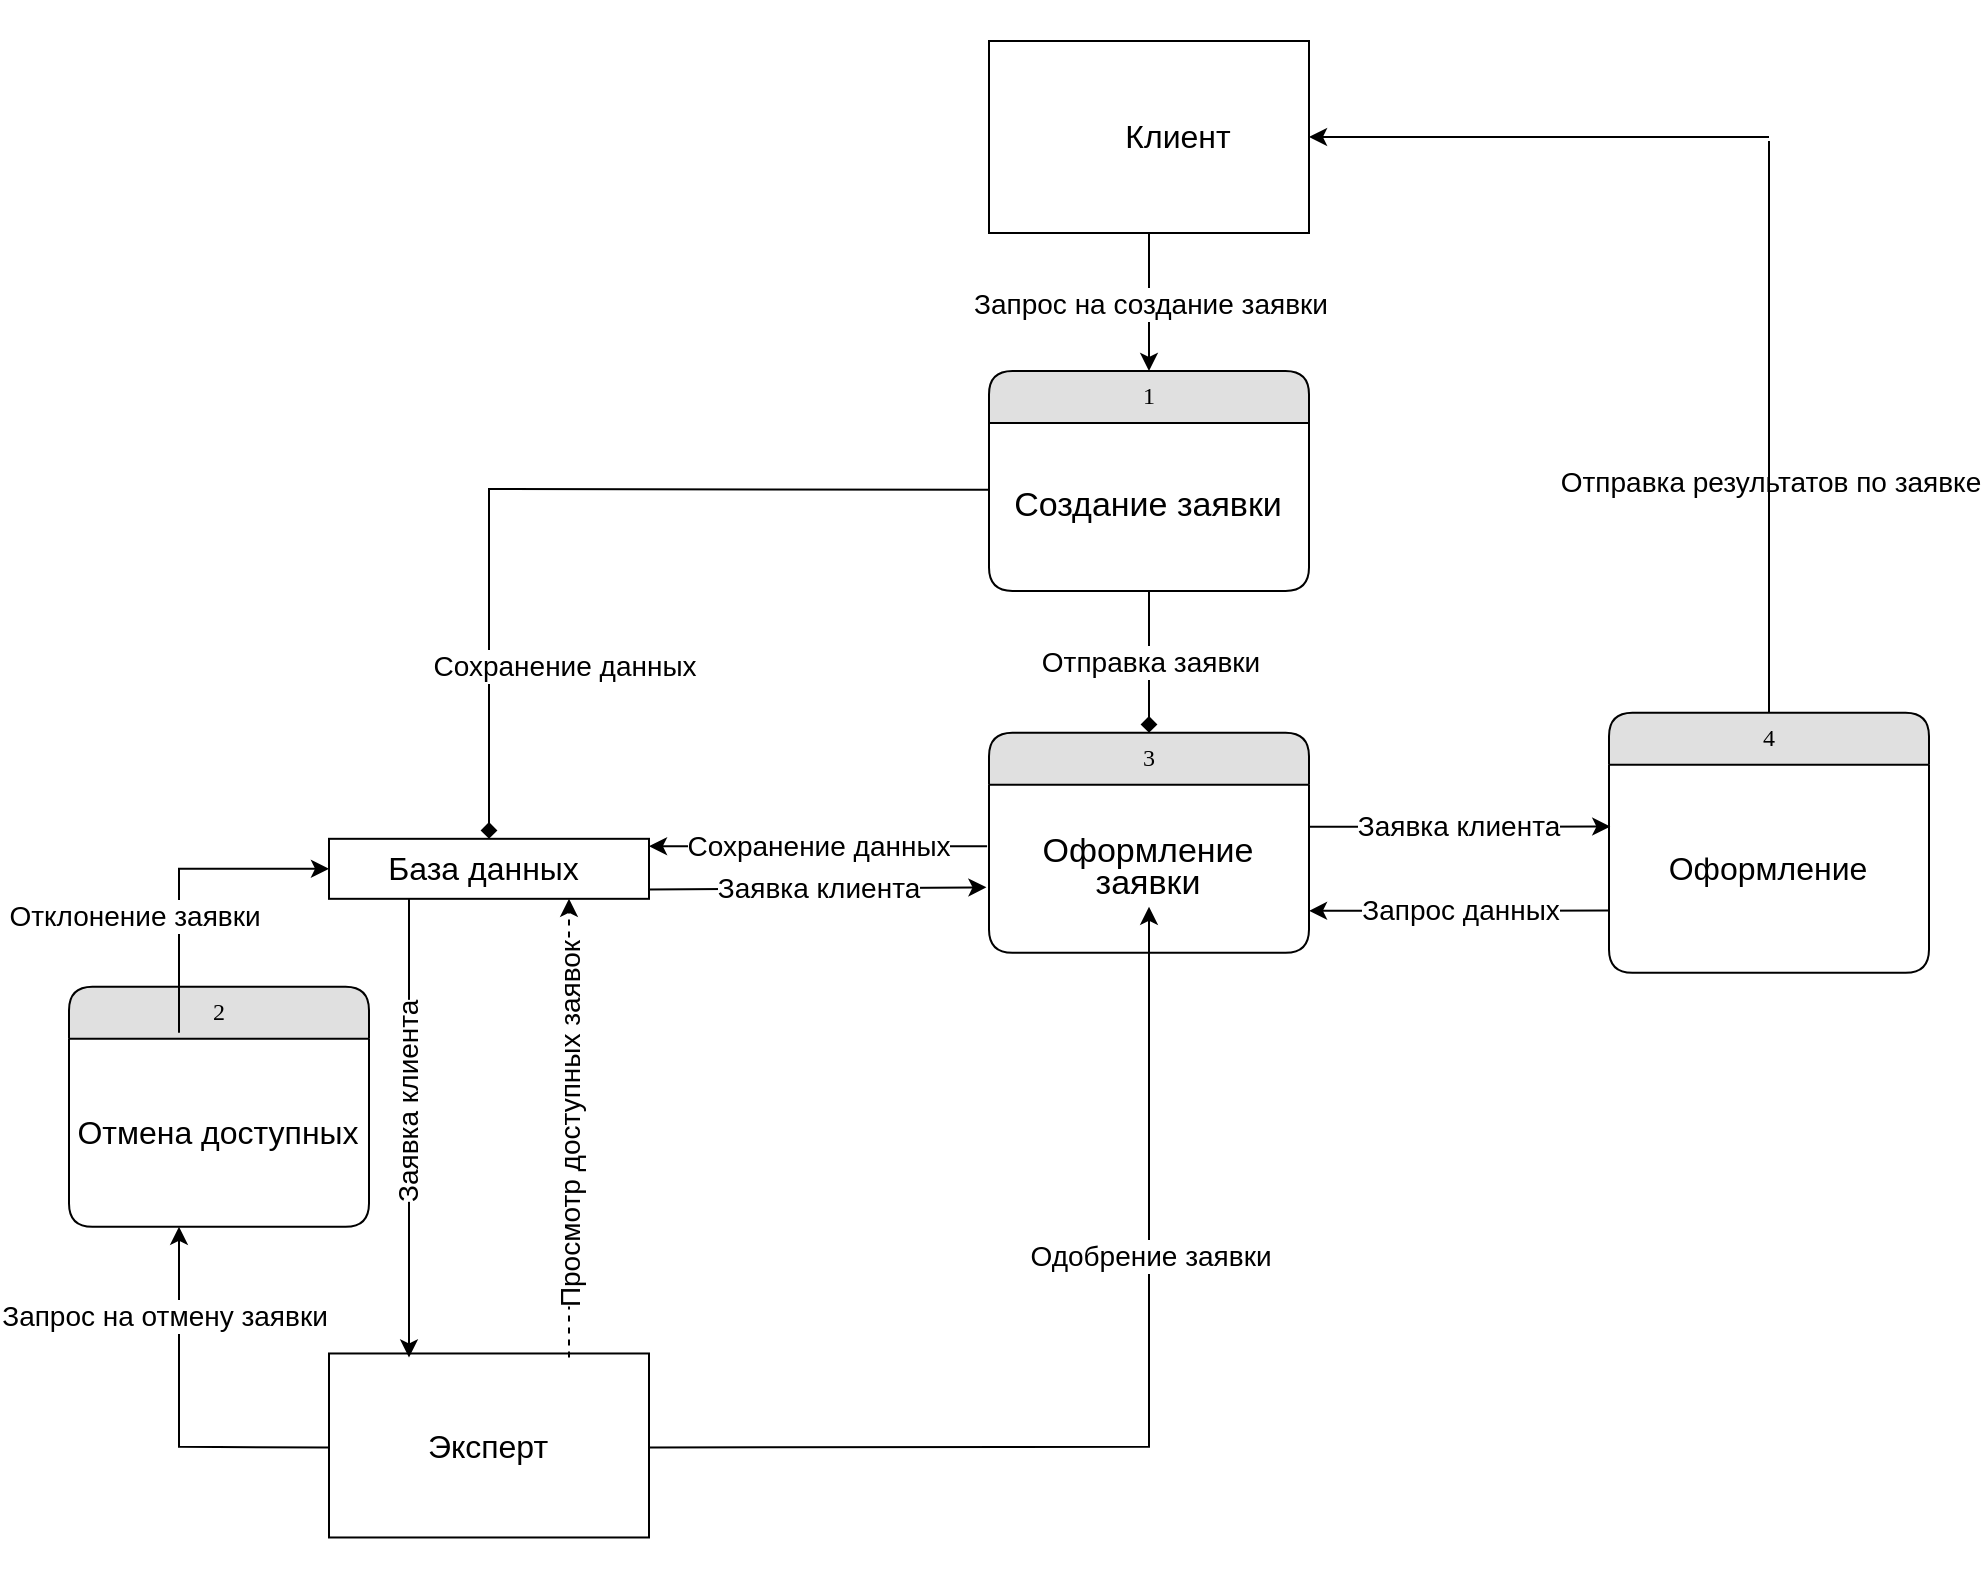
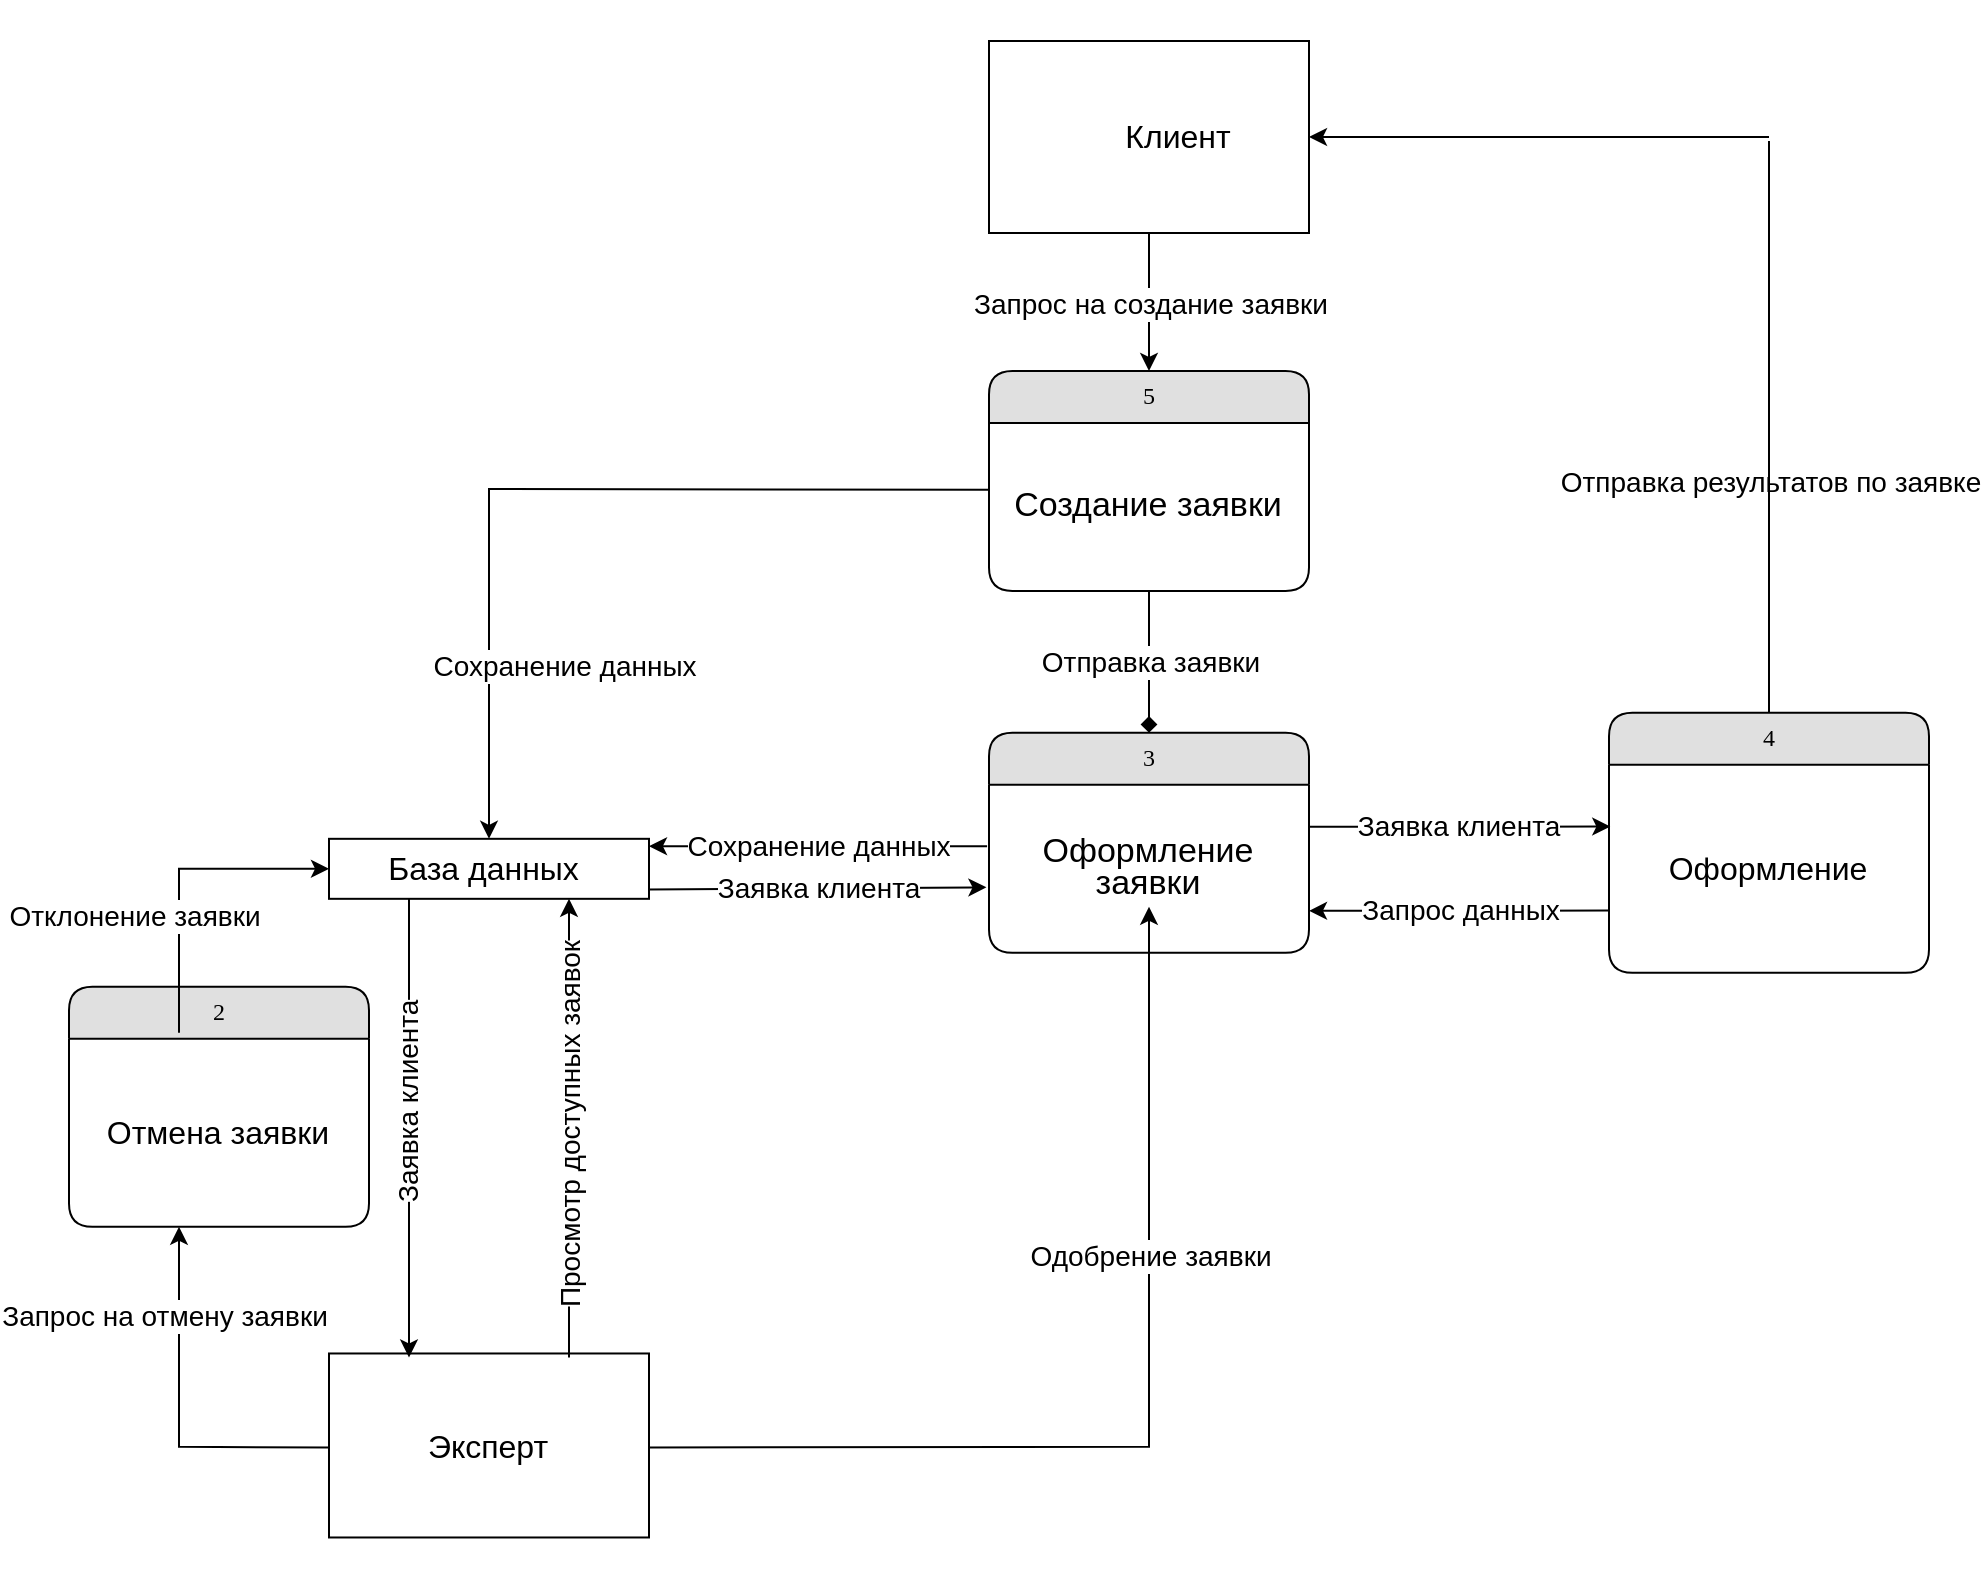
node "1": label "1" -> "5"
edge "Создание заявки" -> "База данных": arrowhead diamond -> classic
node "Отмена доступных": label "Отмена доступных" -> "Отмена заявки"
edge "Эксперт" -> "База данных": style dashed -> solid
